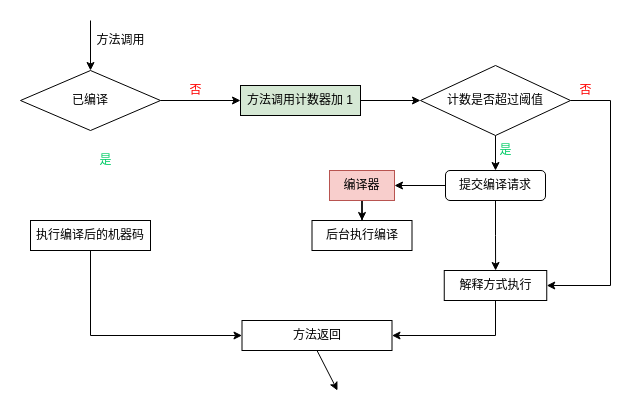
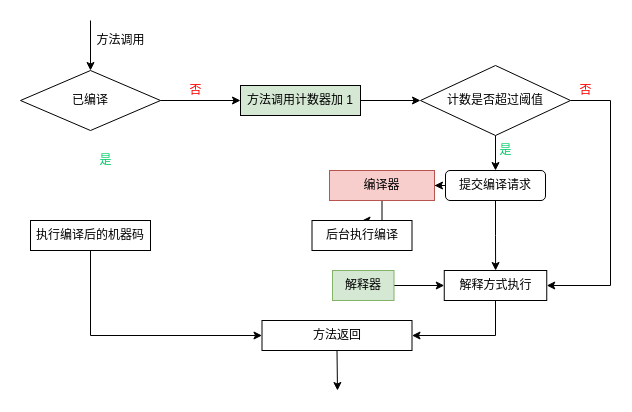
node "编译器": size 65x30 -> 105x30
node "解释器": added
edge "解释器" -> "解释方式执行": added
node "方法返回": moved (317, 336) -> (337, 336)
